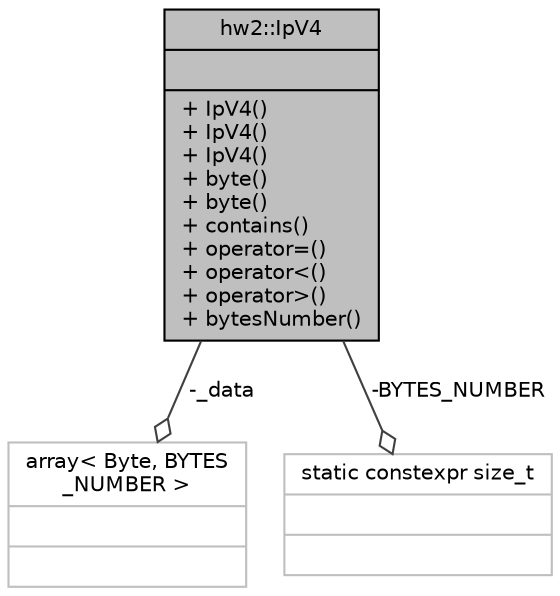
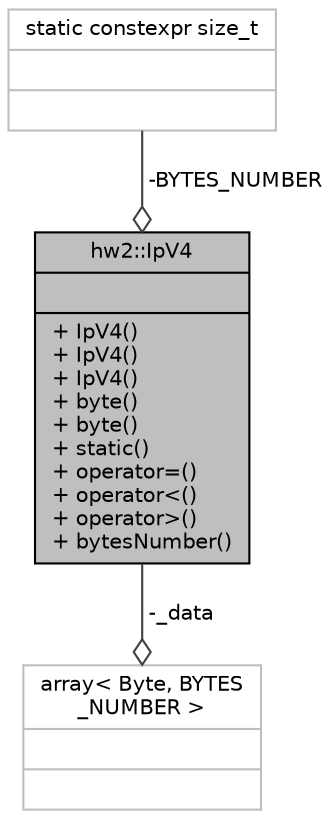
node "hw2::IpV4": text "+ contains()" -> "+ static()"
edge "hw2::IpV4" -> "static constexpr size_t": reversed
